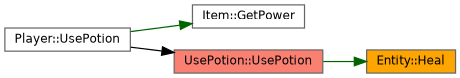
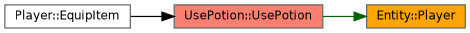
node "Item::GetPower": removed
node "Player::UsePotion": label "Player::UsePotion" -> "Player::EquipItem"
node "Entity::Heal": label "Entity::Heal" -> "Entity::Player"
